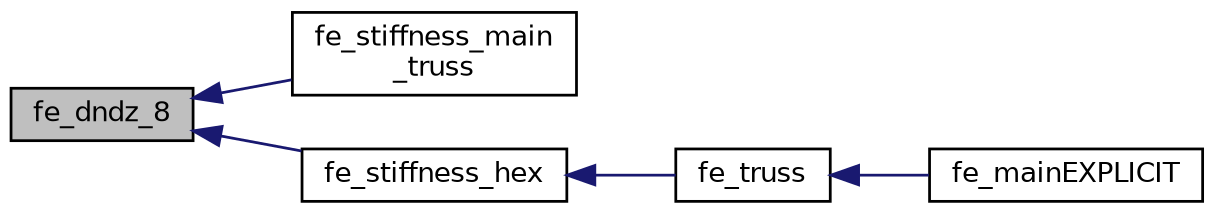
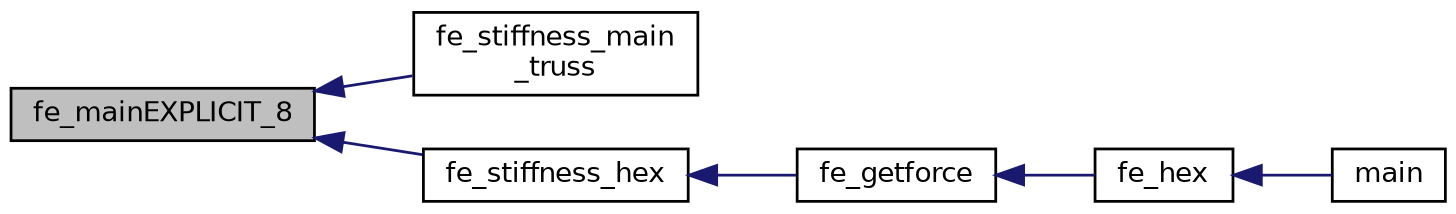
node "fe_dndz_8": label "fe_dndz_8" -> "fe_mainEXPLICIT_8"
node "fe_truss": label "fe_truss" -> "fe_getforce"
node "fe_mainEXPLICIT": label "fe_mainEXPLICIT" -> "fe_hex"
node "main": added
